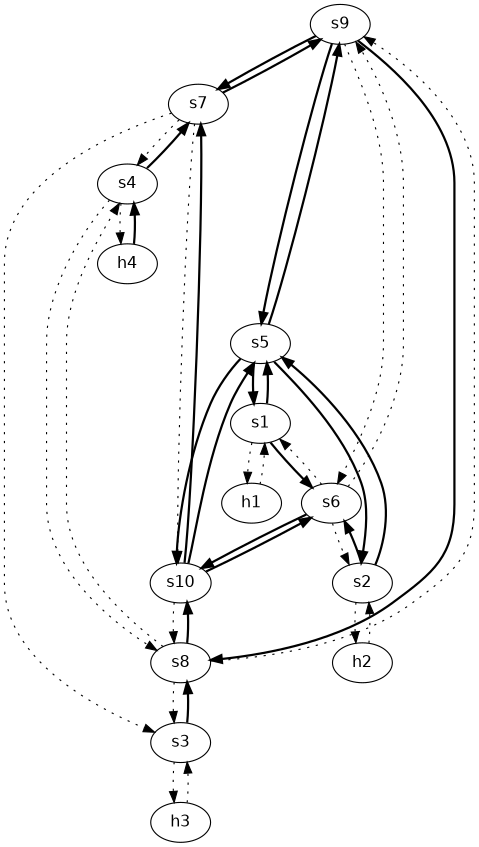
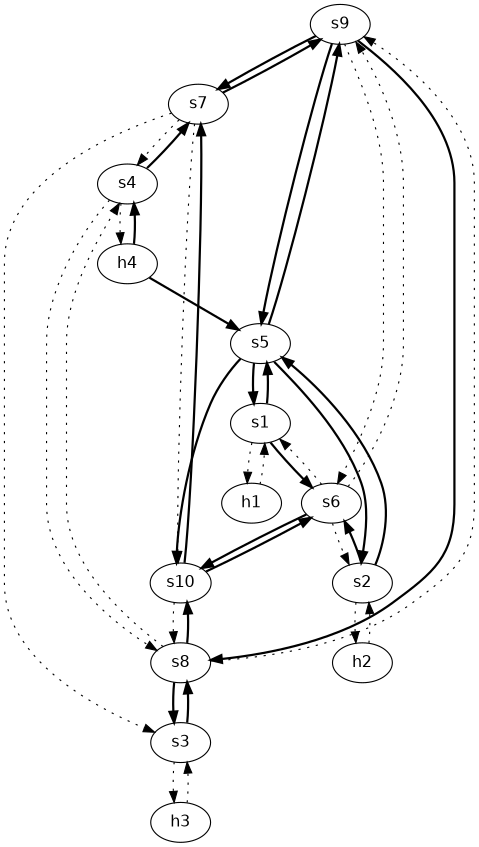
edge "s10" -> "s5": now "h4" -> "s5"
edge "s8" -> "s3": style dotted -> bold
